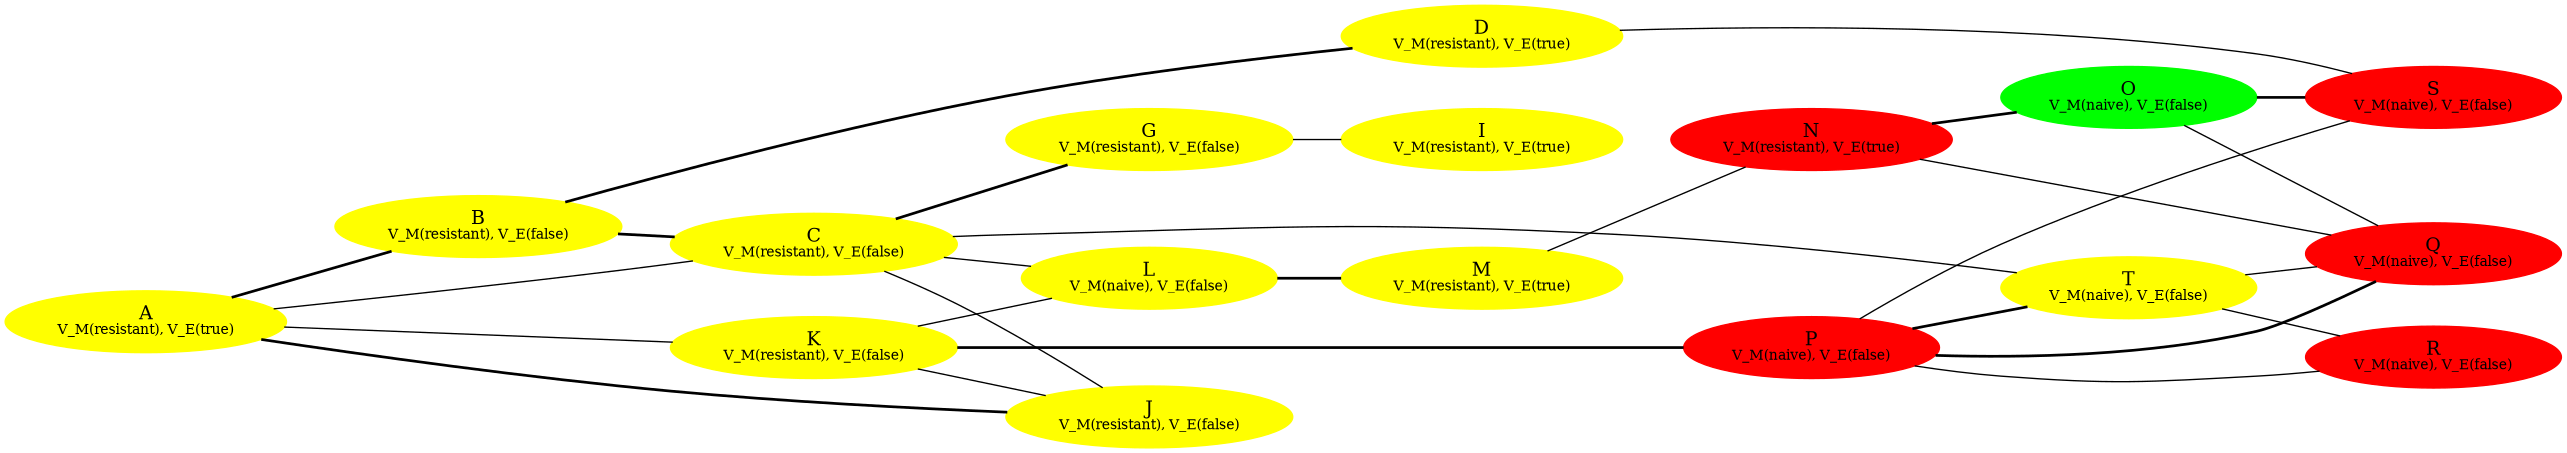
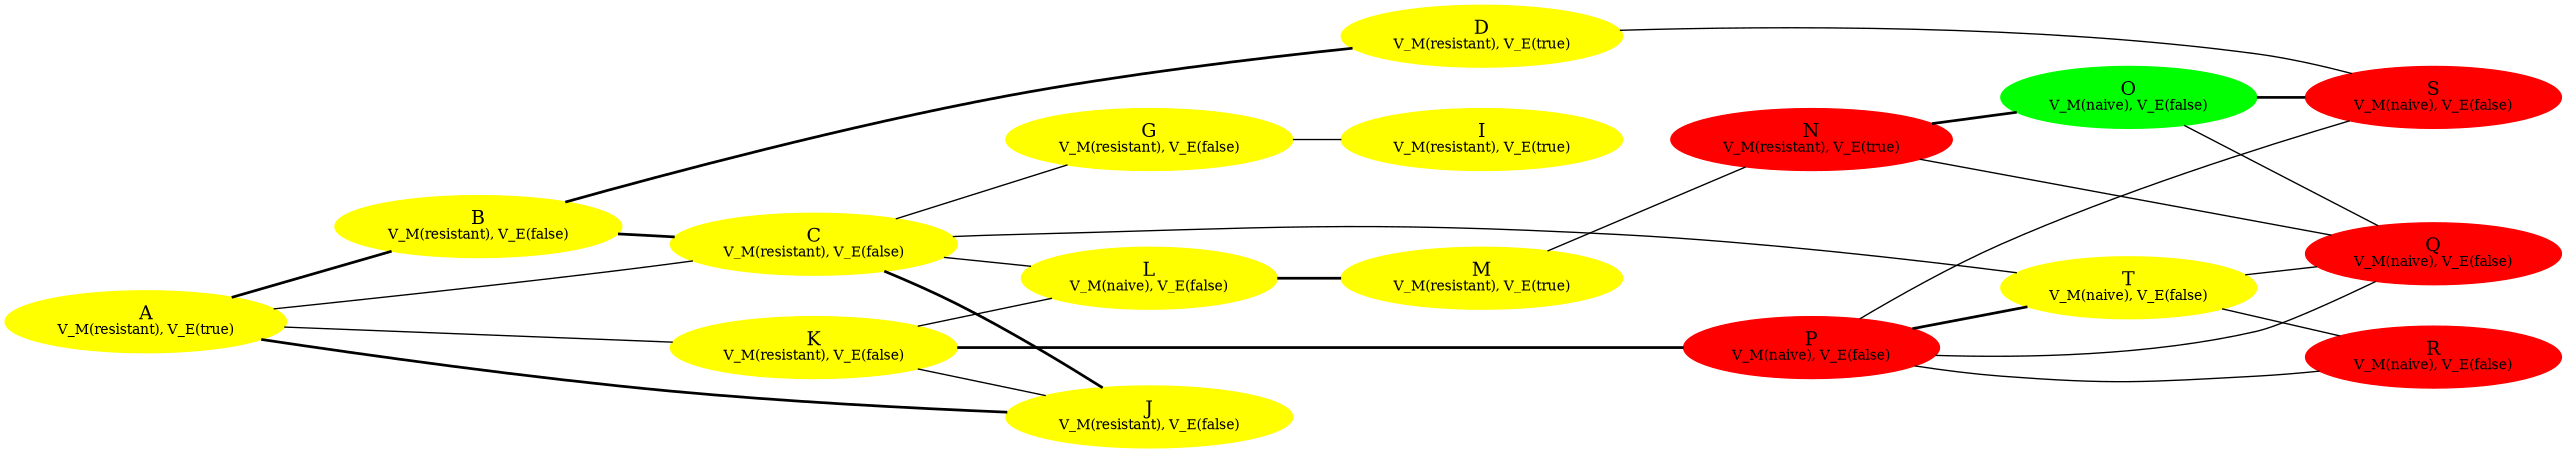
edge "G" -- "C": style bold -> solid
edge "C" -- "J": style solid -> bold
edge "Q" -- "P": style bold -> solid
